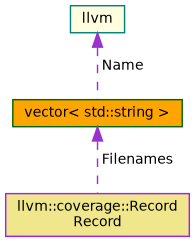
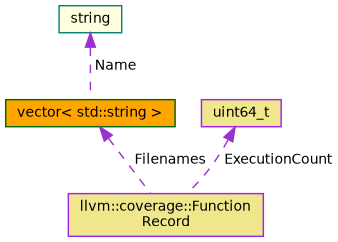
node "llvm": label "llvm" -> "string"
node "uint64_t": added
node "llvm::coverage::Record Record": label "llvm::coverage::Record Record" -> "llvm::coverage::Function Record"
